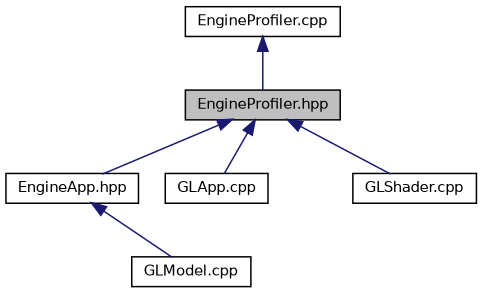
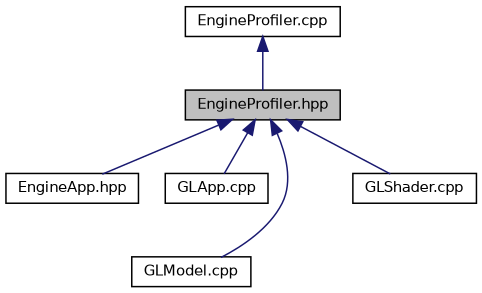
edge "GLModel.cpp" -> "EngineApp.hpp": now "GLModel.cpp" -> "EngineProfiler.hpp"
